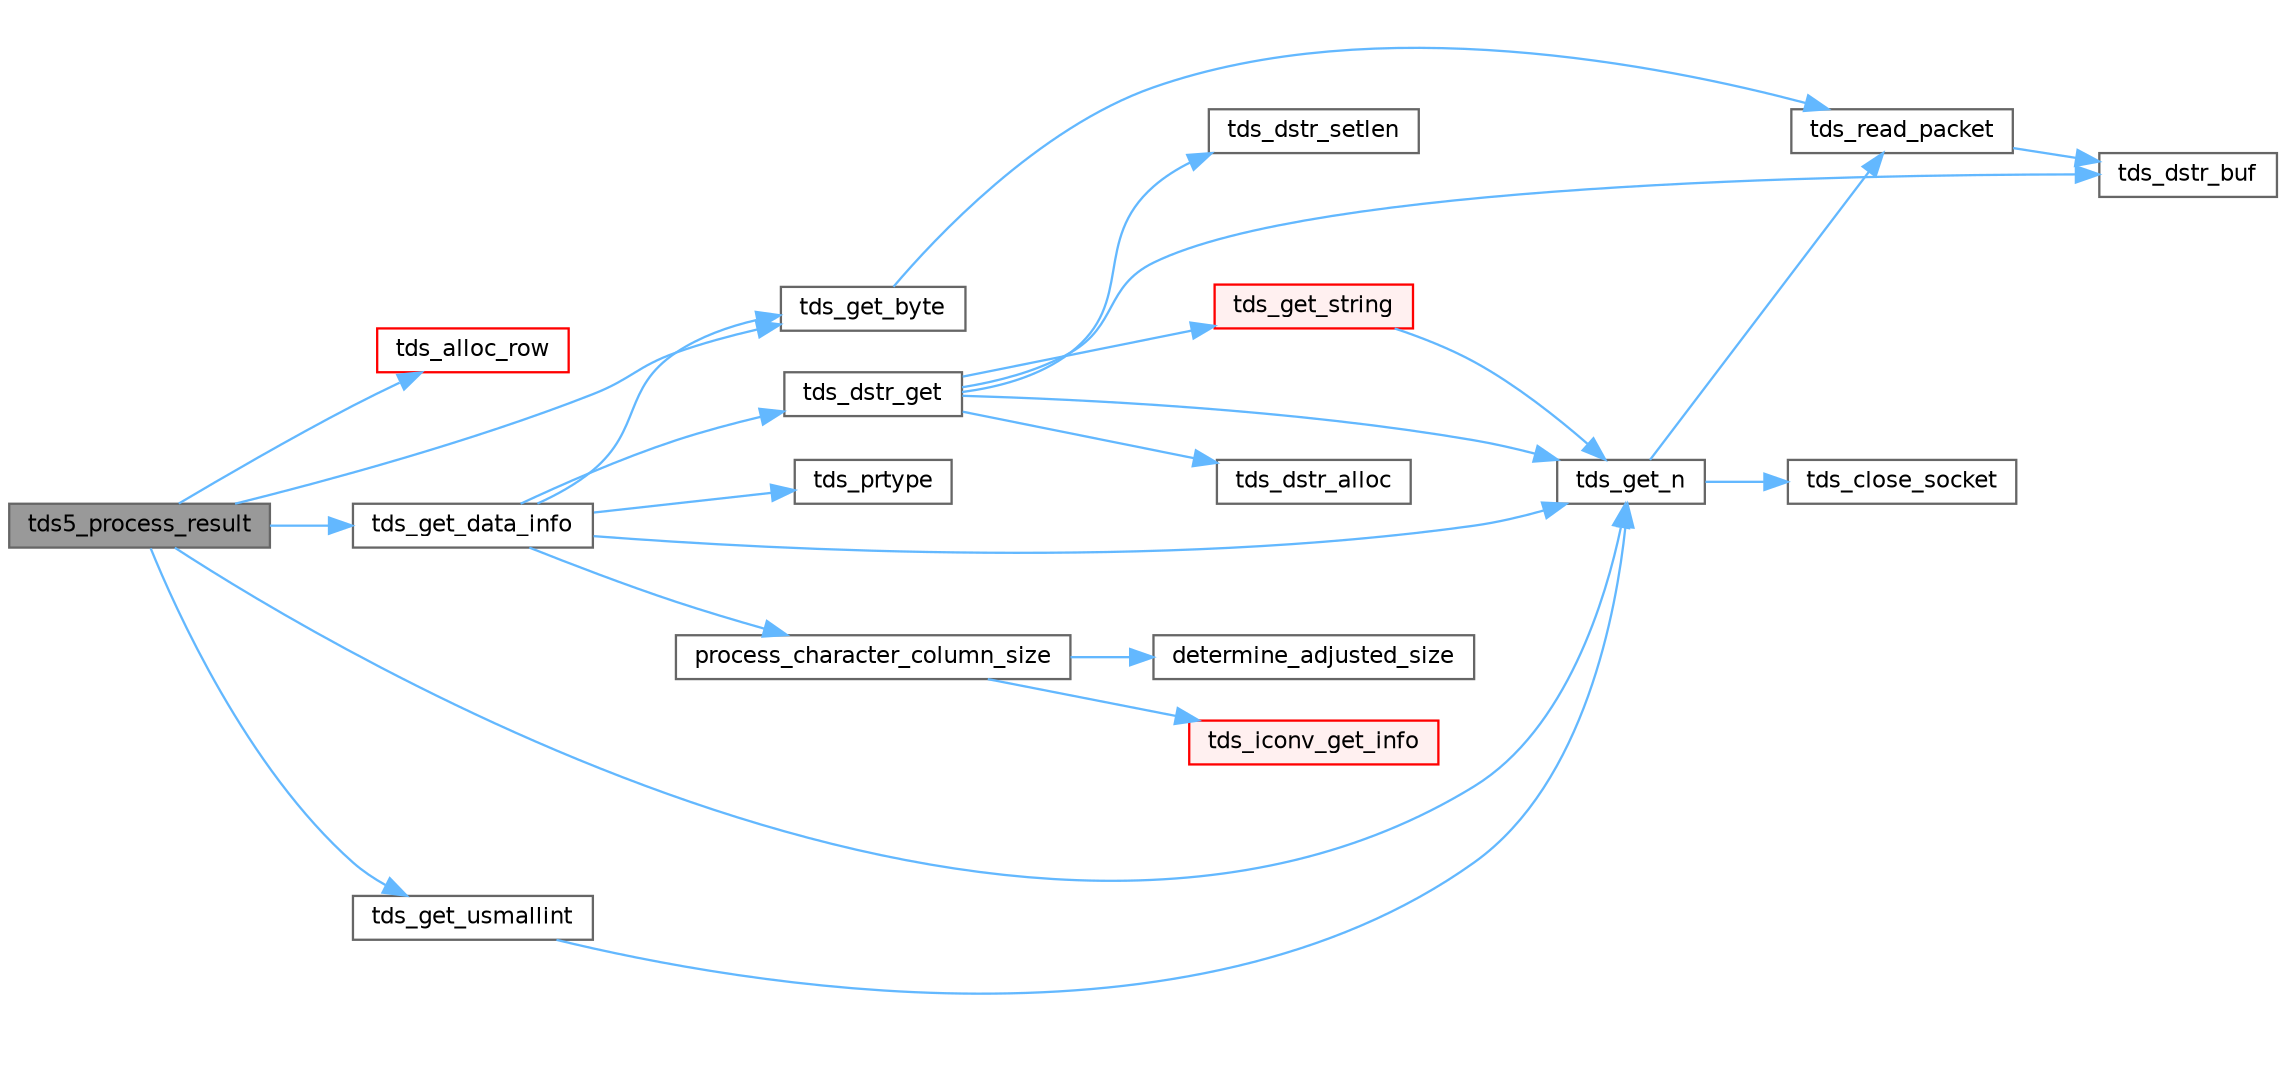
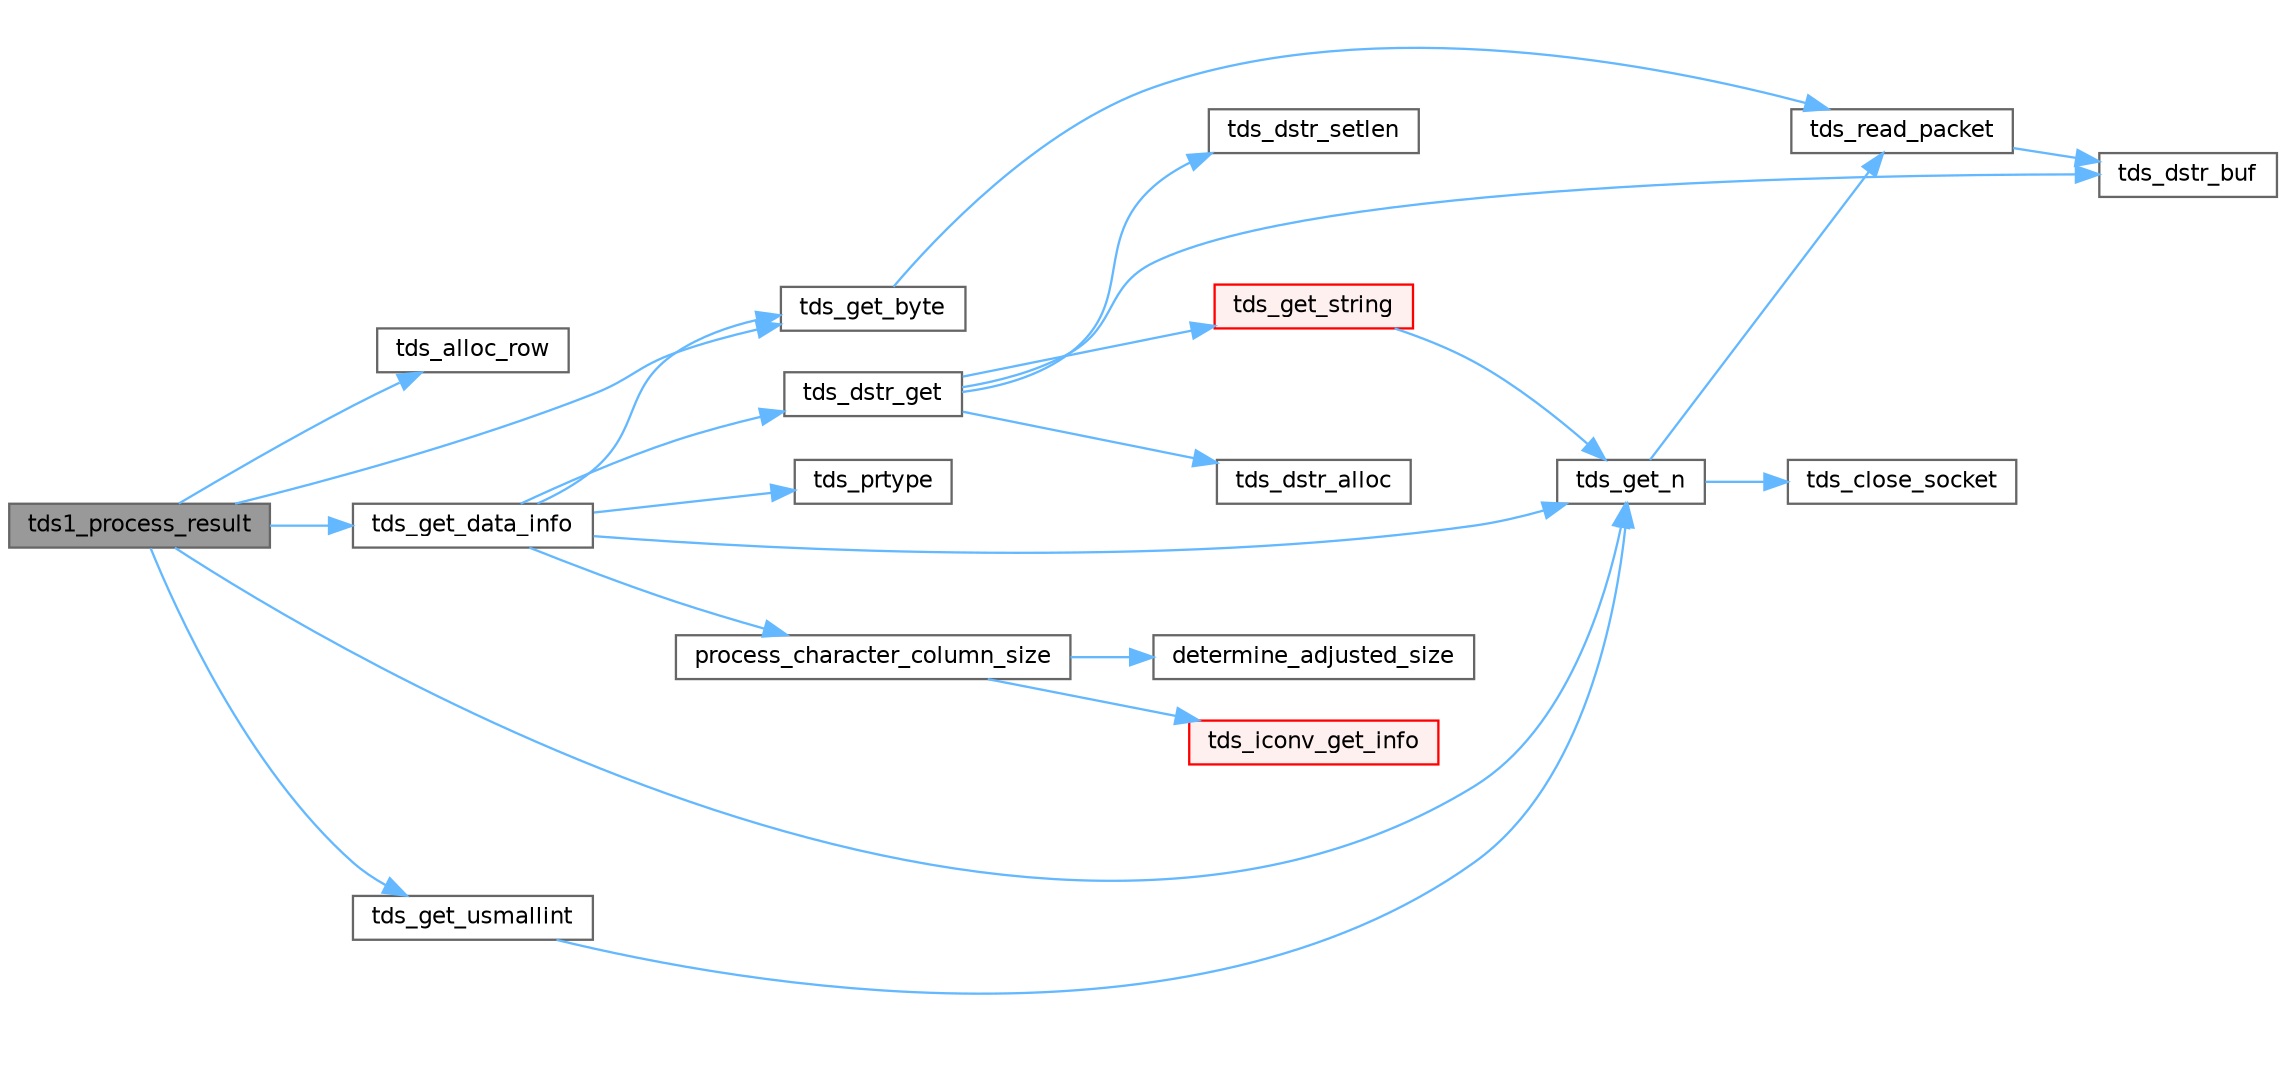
node "tds_alloc_row": color red -> grey40
edge "tds_dstr_get" -> "tds_get_n": removed
node "tds5_process_result": label "tds5_process_result" -> "tds1_process_result"
